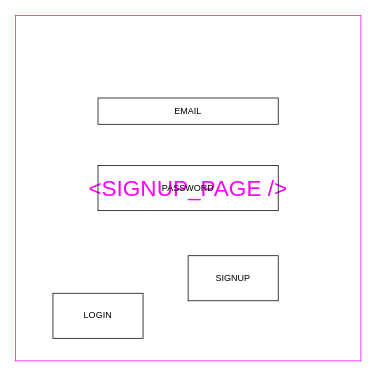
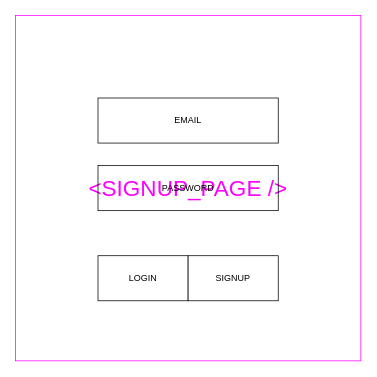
node "EMAIL": size 180x26 -> 180x45
node "LOGIN": moved (98, 315) -> (143, 278)
